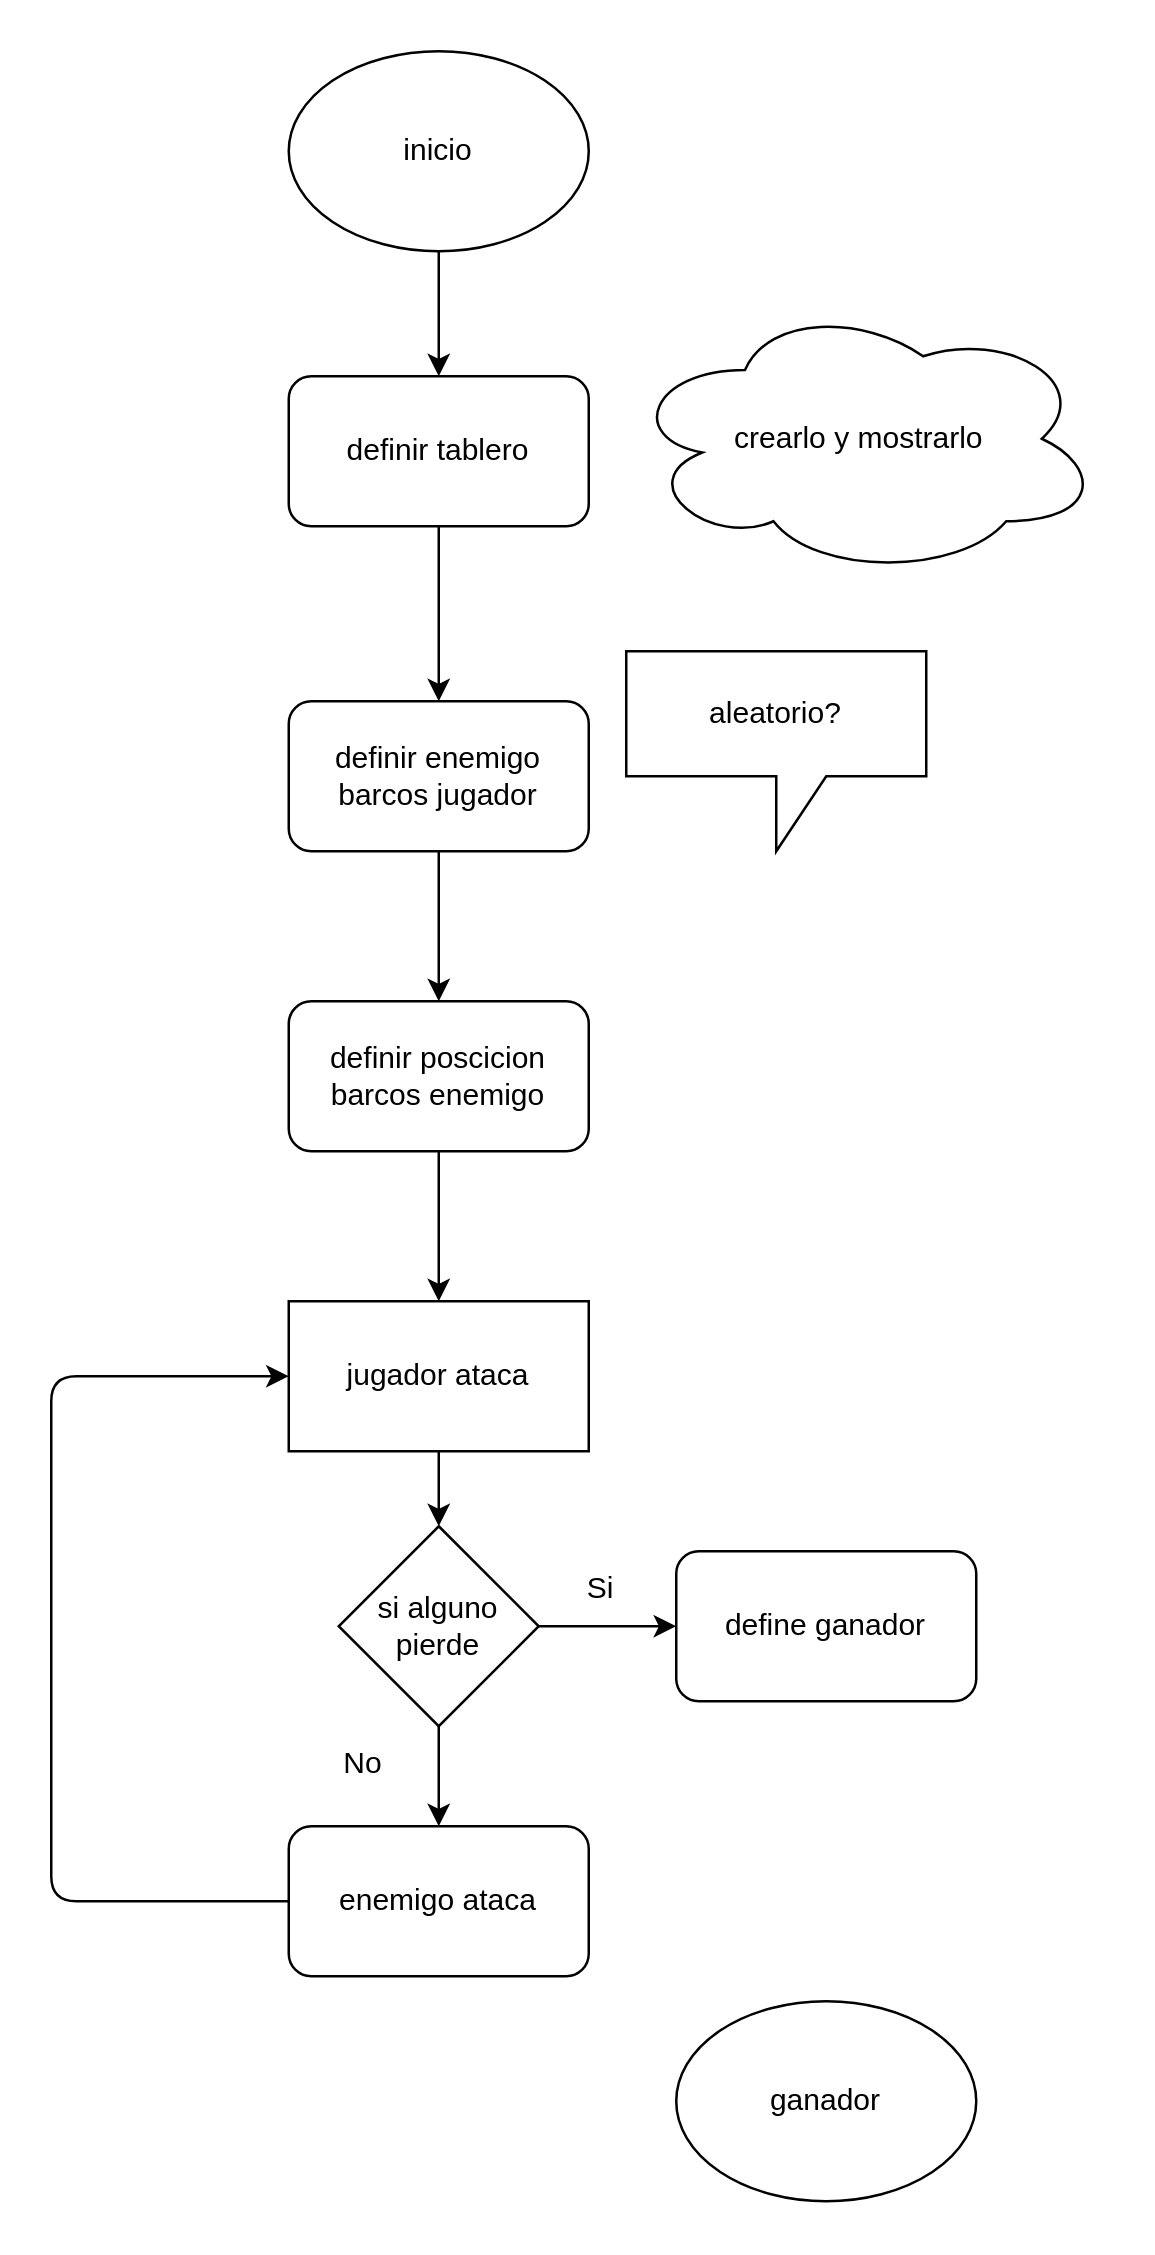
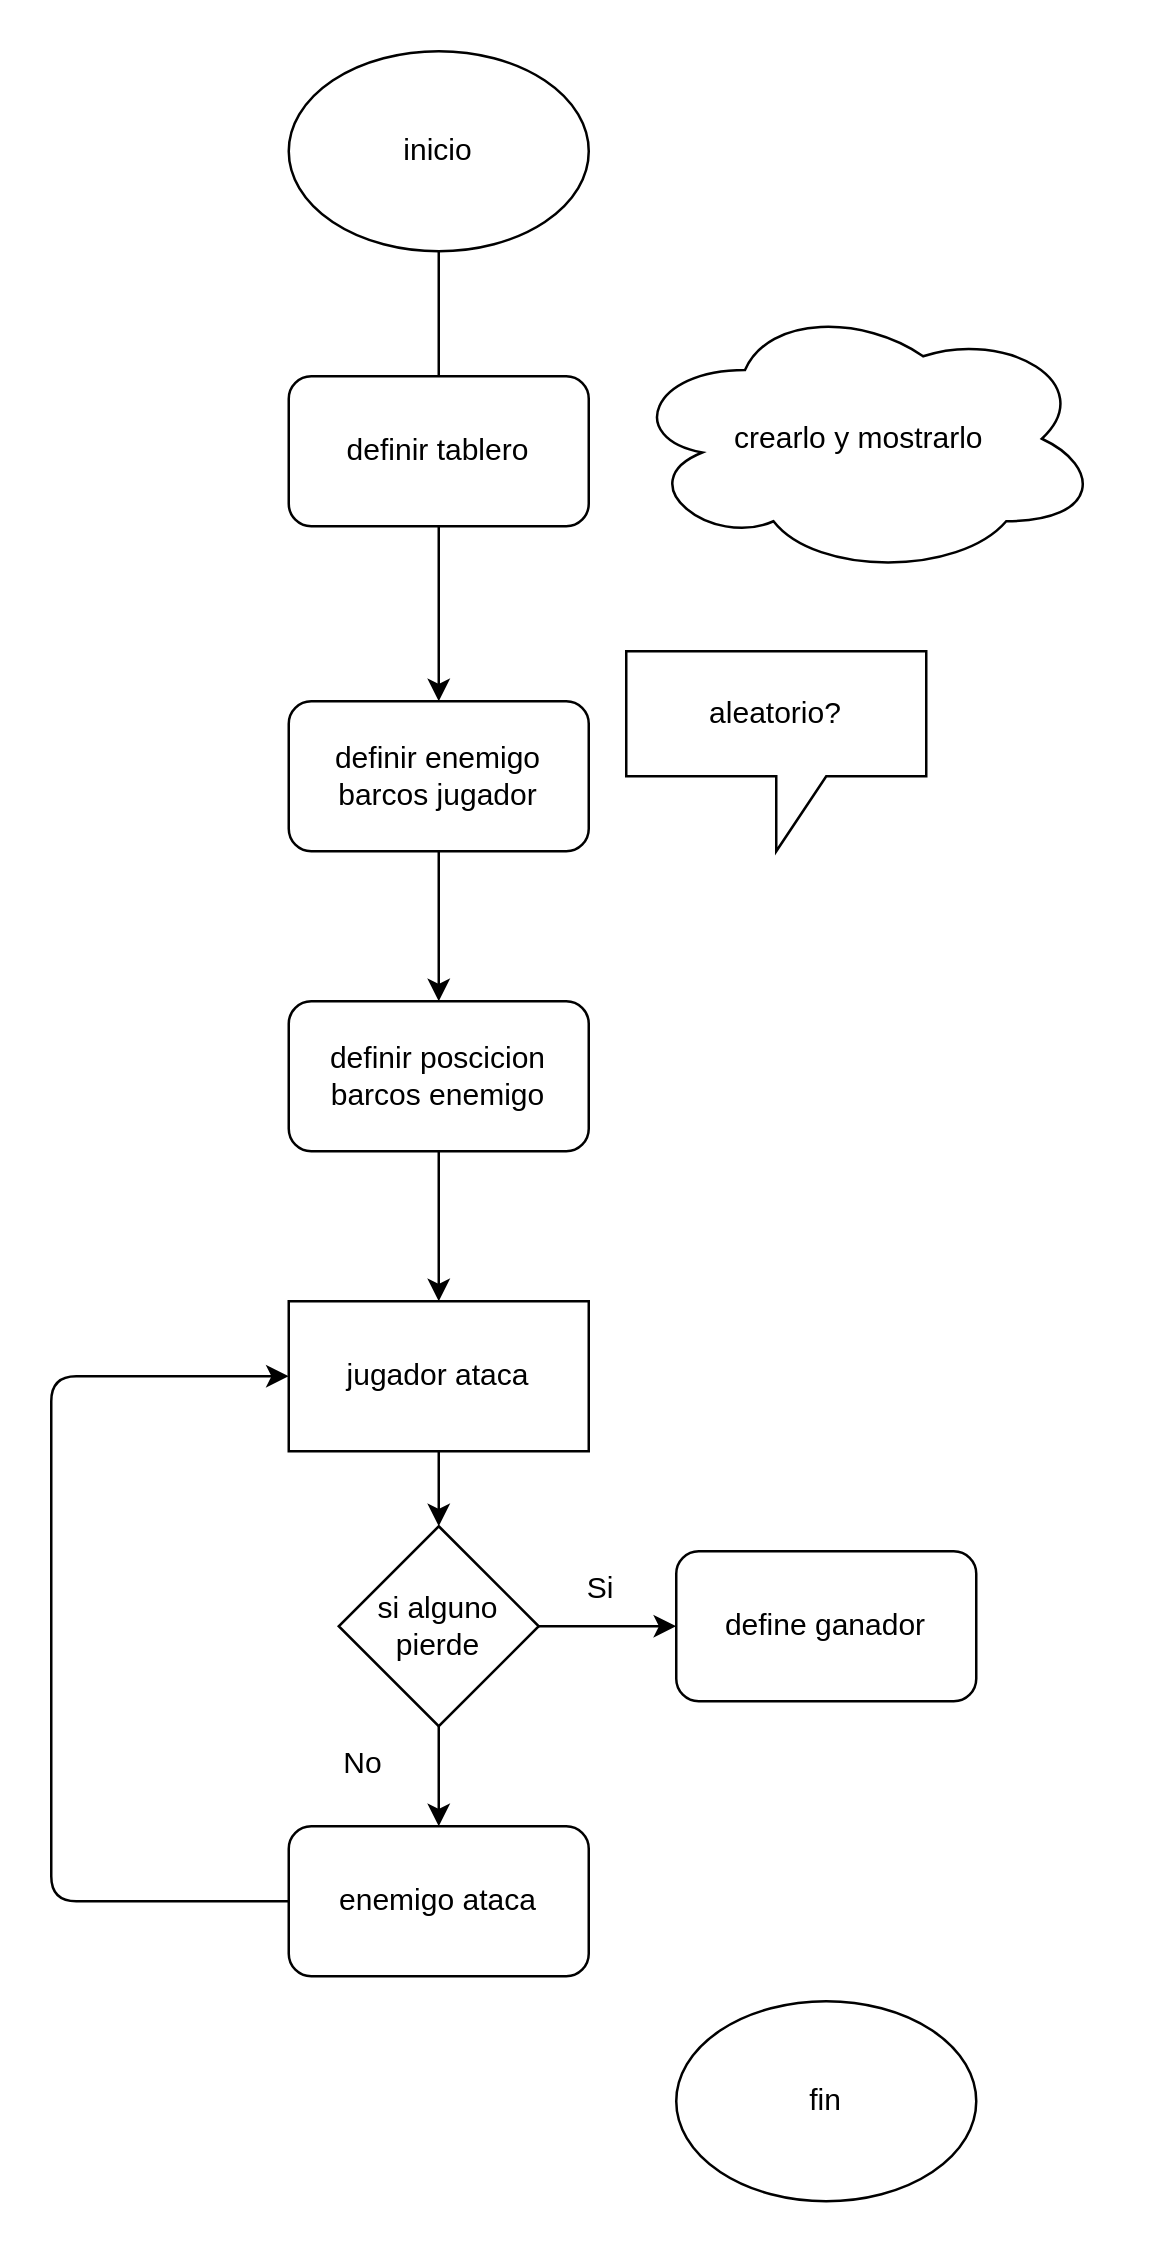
edge "inicio" -> "definir tablero": arrowhead classic -> none
node "ganador": label "ganador" -> "fin"
